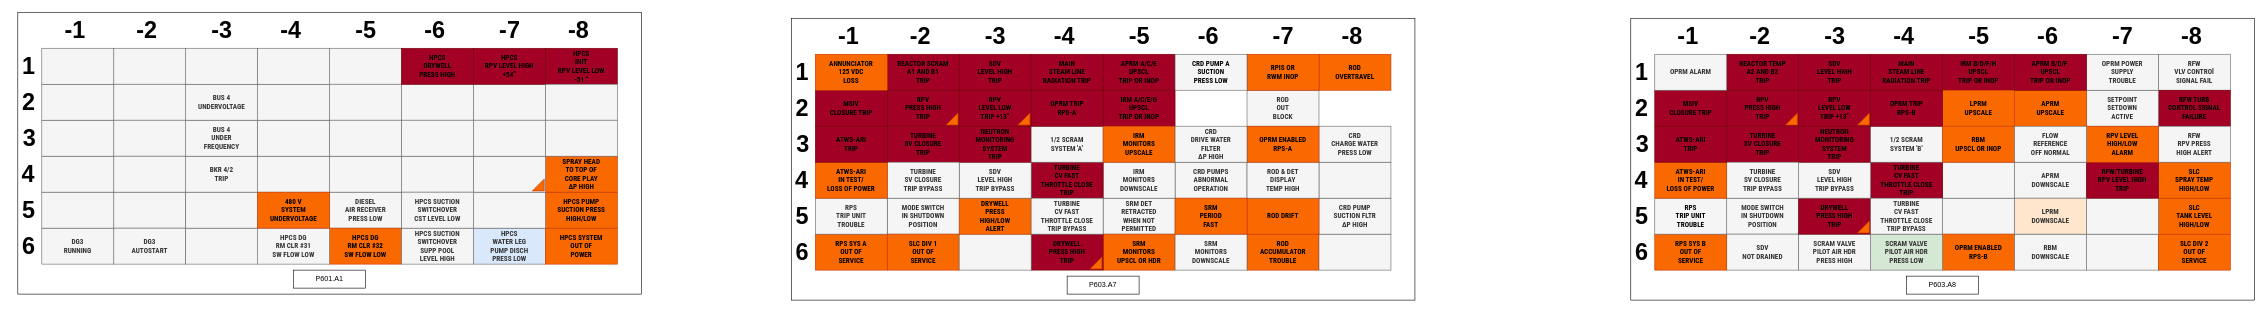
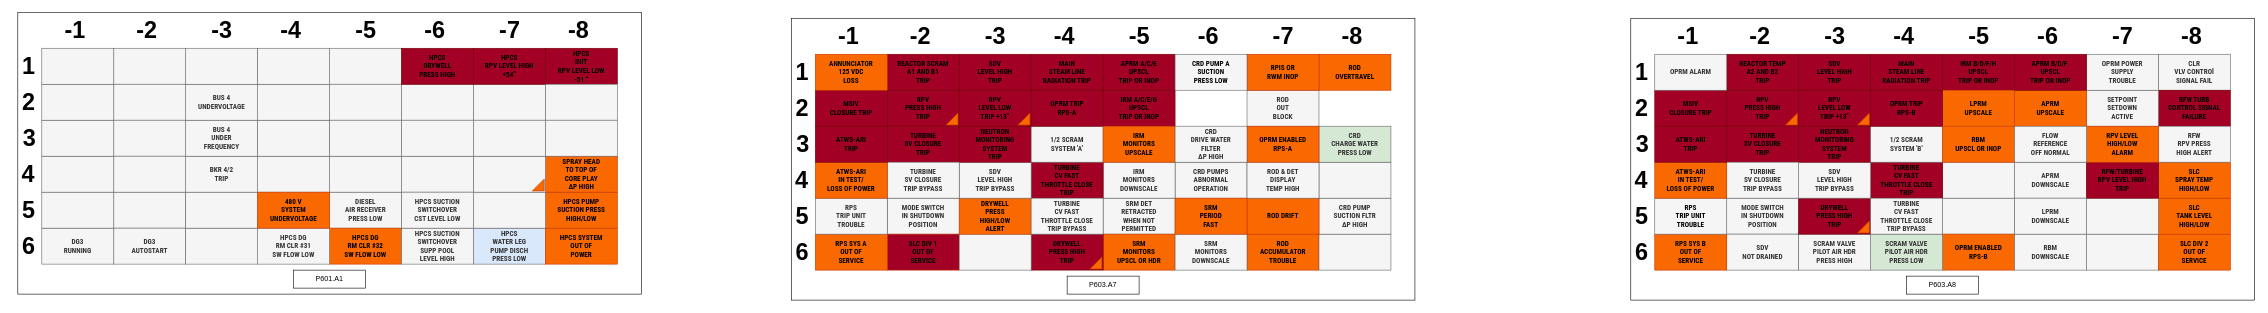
node "RFW VLV CONTROl SIGNAL FAIL": label "RFW VLV CONTROl SIGNAL FAIL" -> "CLR VLV CONTROl SIGNAL FAIL"
node "CRD CHARGE WATER PRESS LOW": fillcolor #f5f5f5 -> #d5e8d4
node "LPRM DOWNSCALE": fillcolor #ffe6cc -> #f5f5f5
node "SLC DIV 1 OUT OF SERVICE": fillcolor #fa6800 -> #a20025
